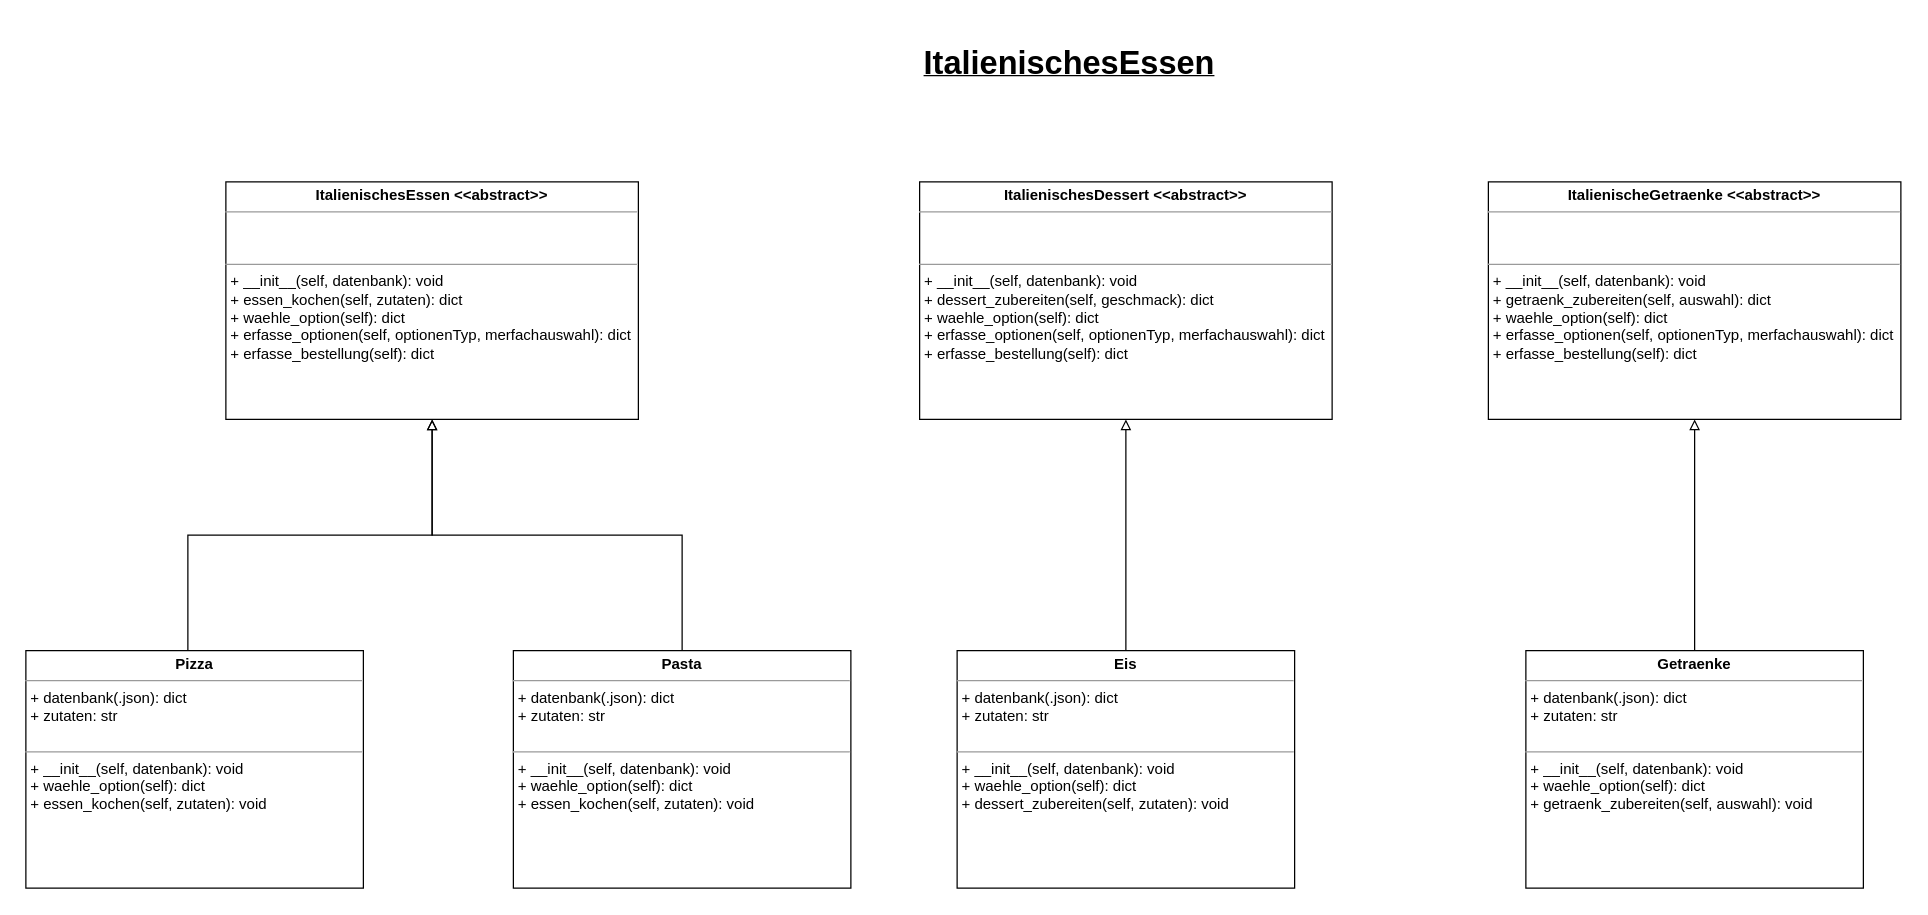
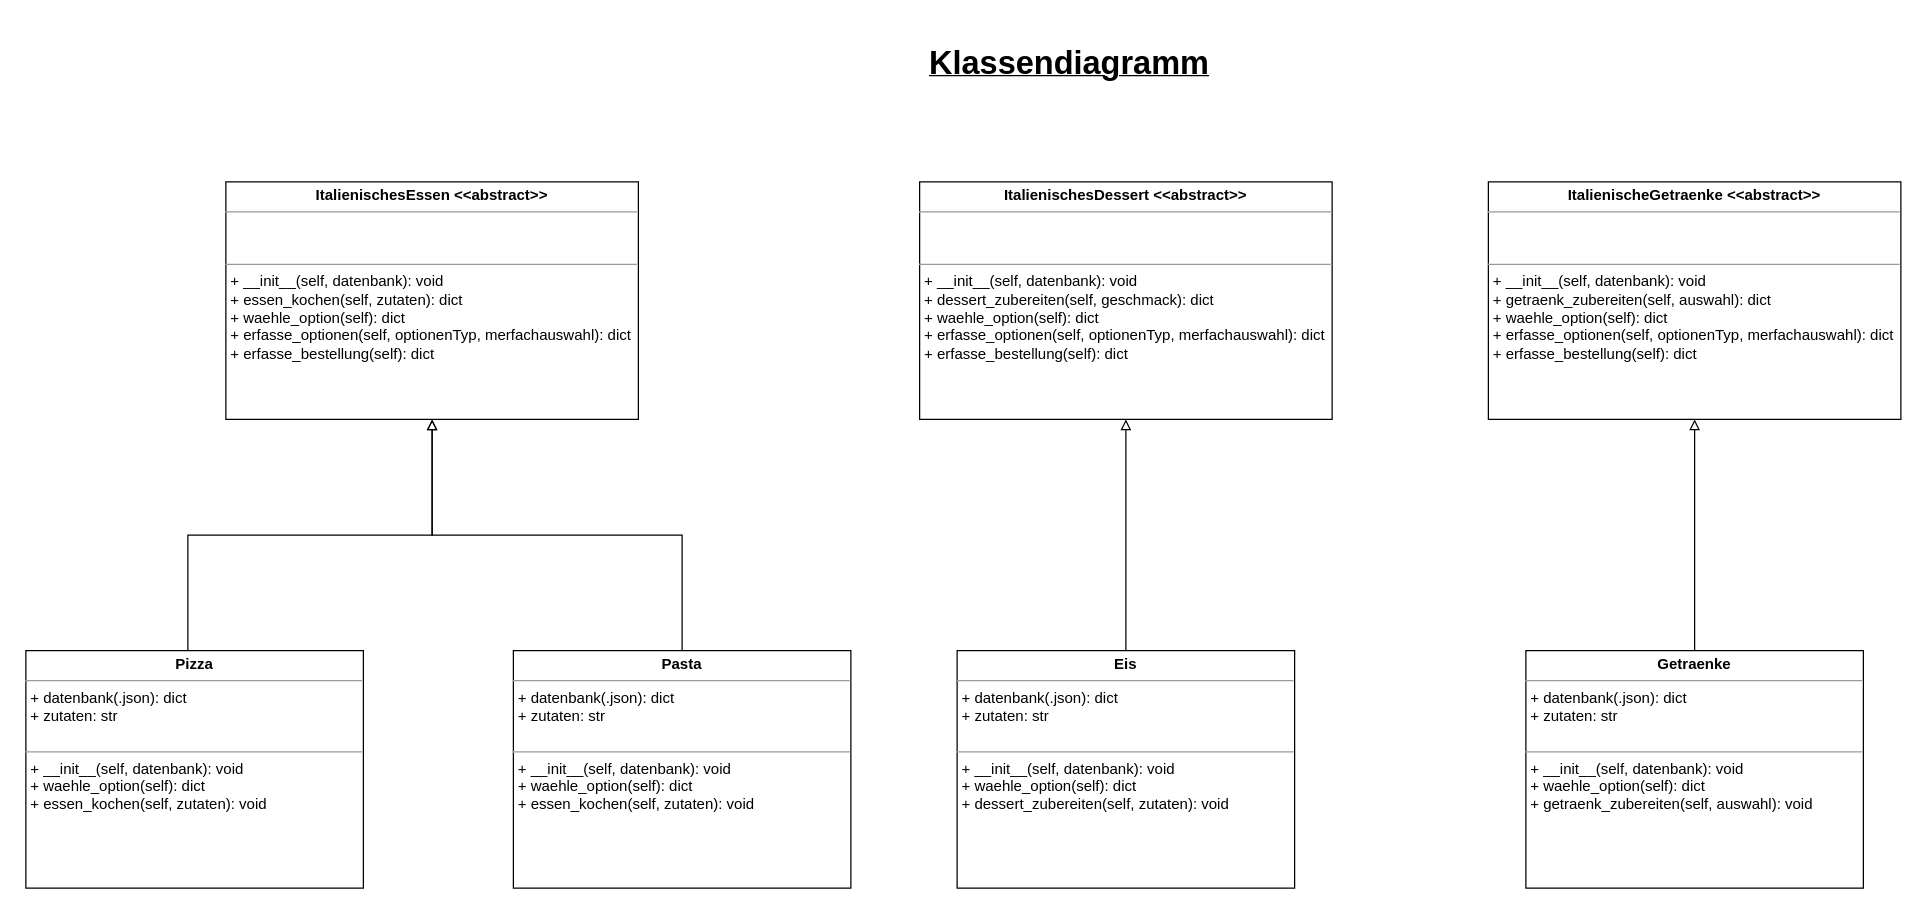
node "ItalienischesEssen": label "ItalienischesEssen" -> "Klassendiagramm"
